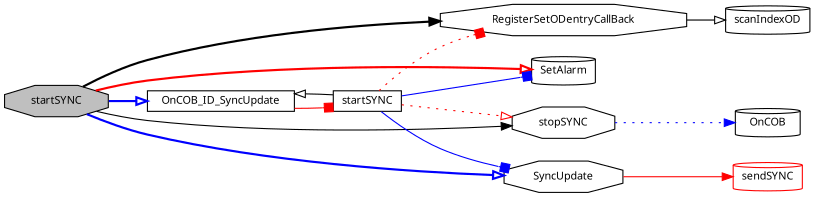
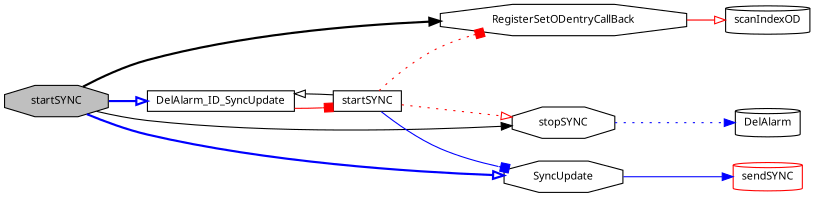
edge "RegisterSetODentryCallBack" -> "scanIndexOD": color black -> red
node "SetAlarm": removed
node "OnCOB_ID_SyncUpdate": label "OnCOB_ID_SyncUpdate" -> "DelAlarm_ID_SyncUpdate"
node "OnCOB": label "OnCOB" -> "DelAlarm"
edge "SyncUpdate" -> "sendSYNC": color red -> blue
